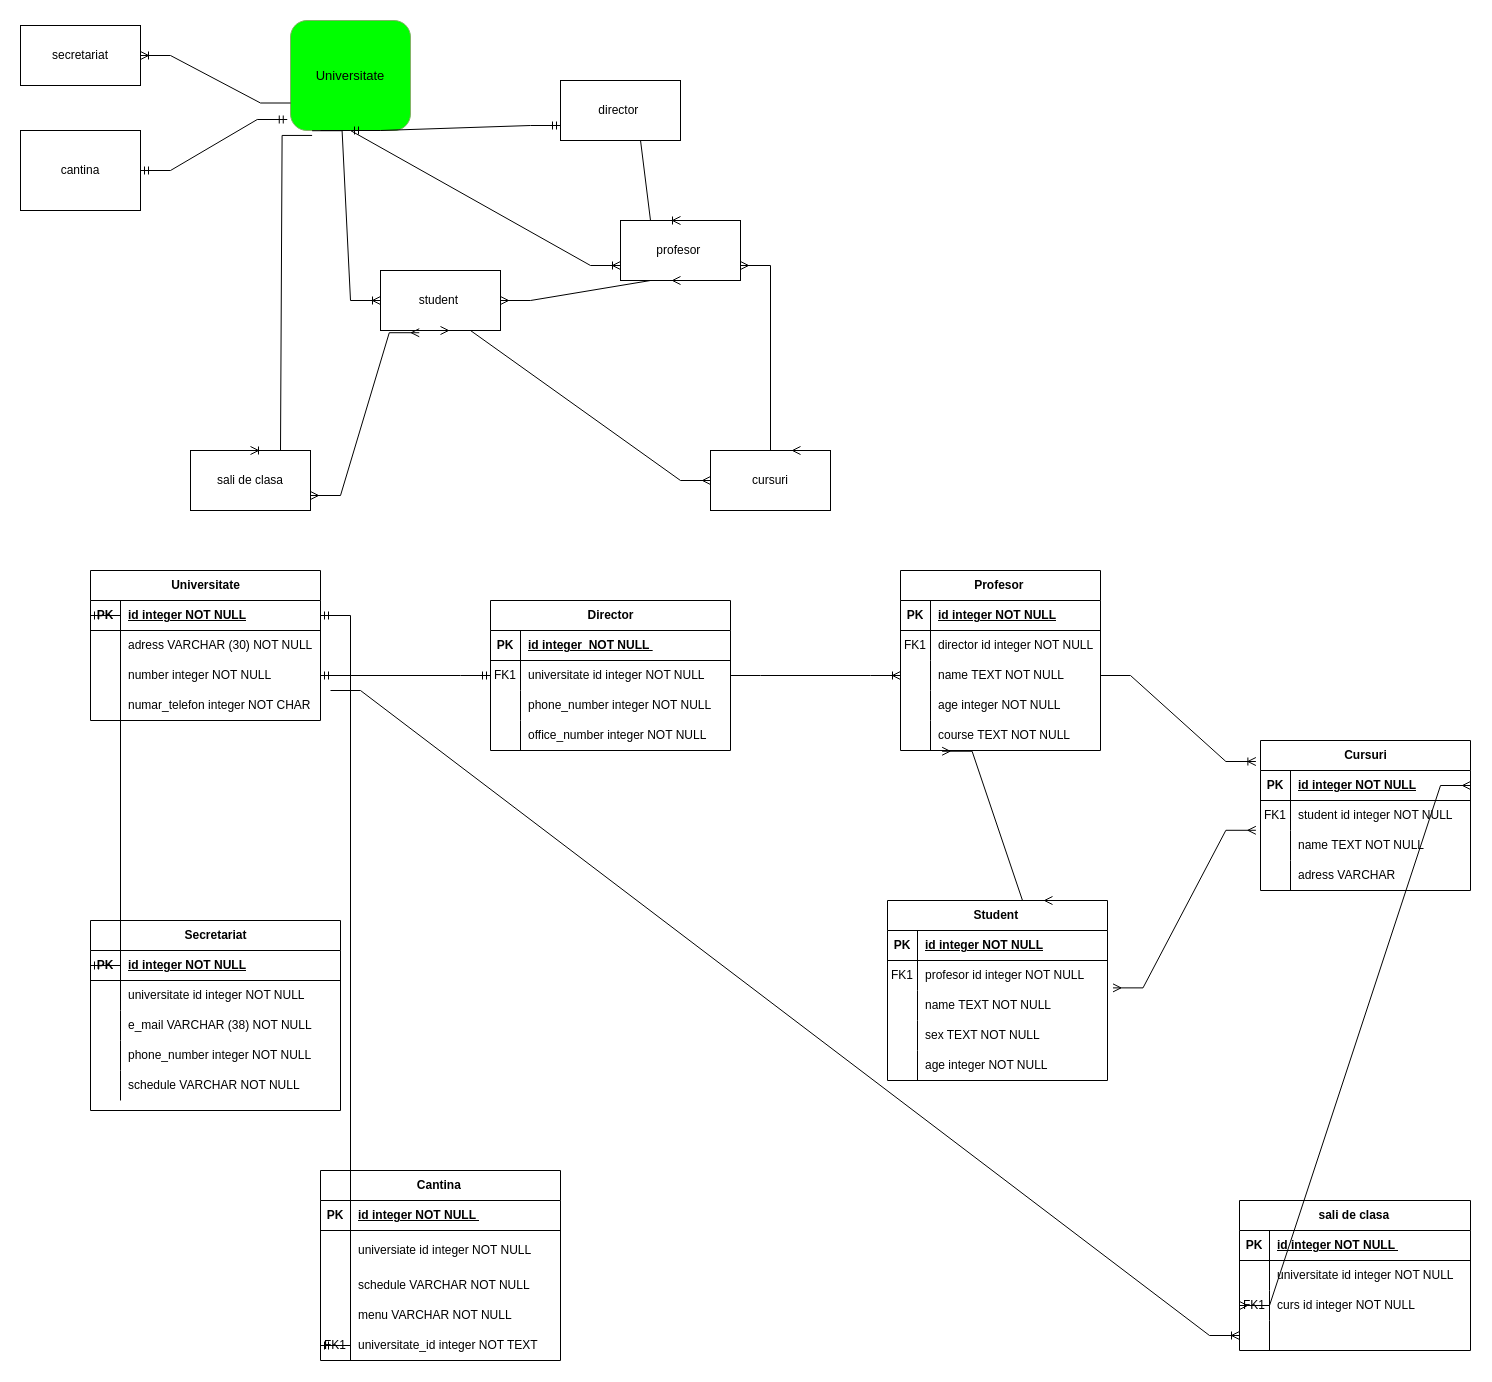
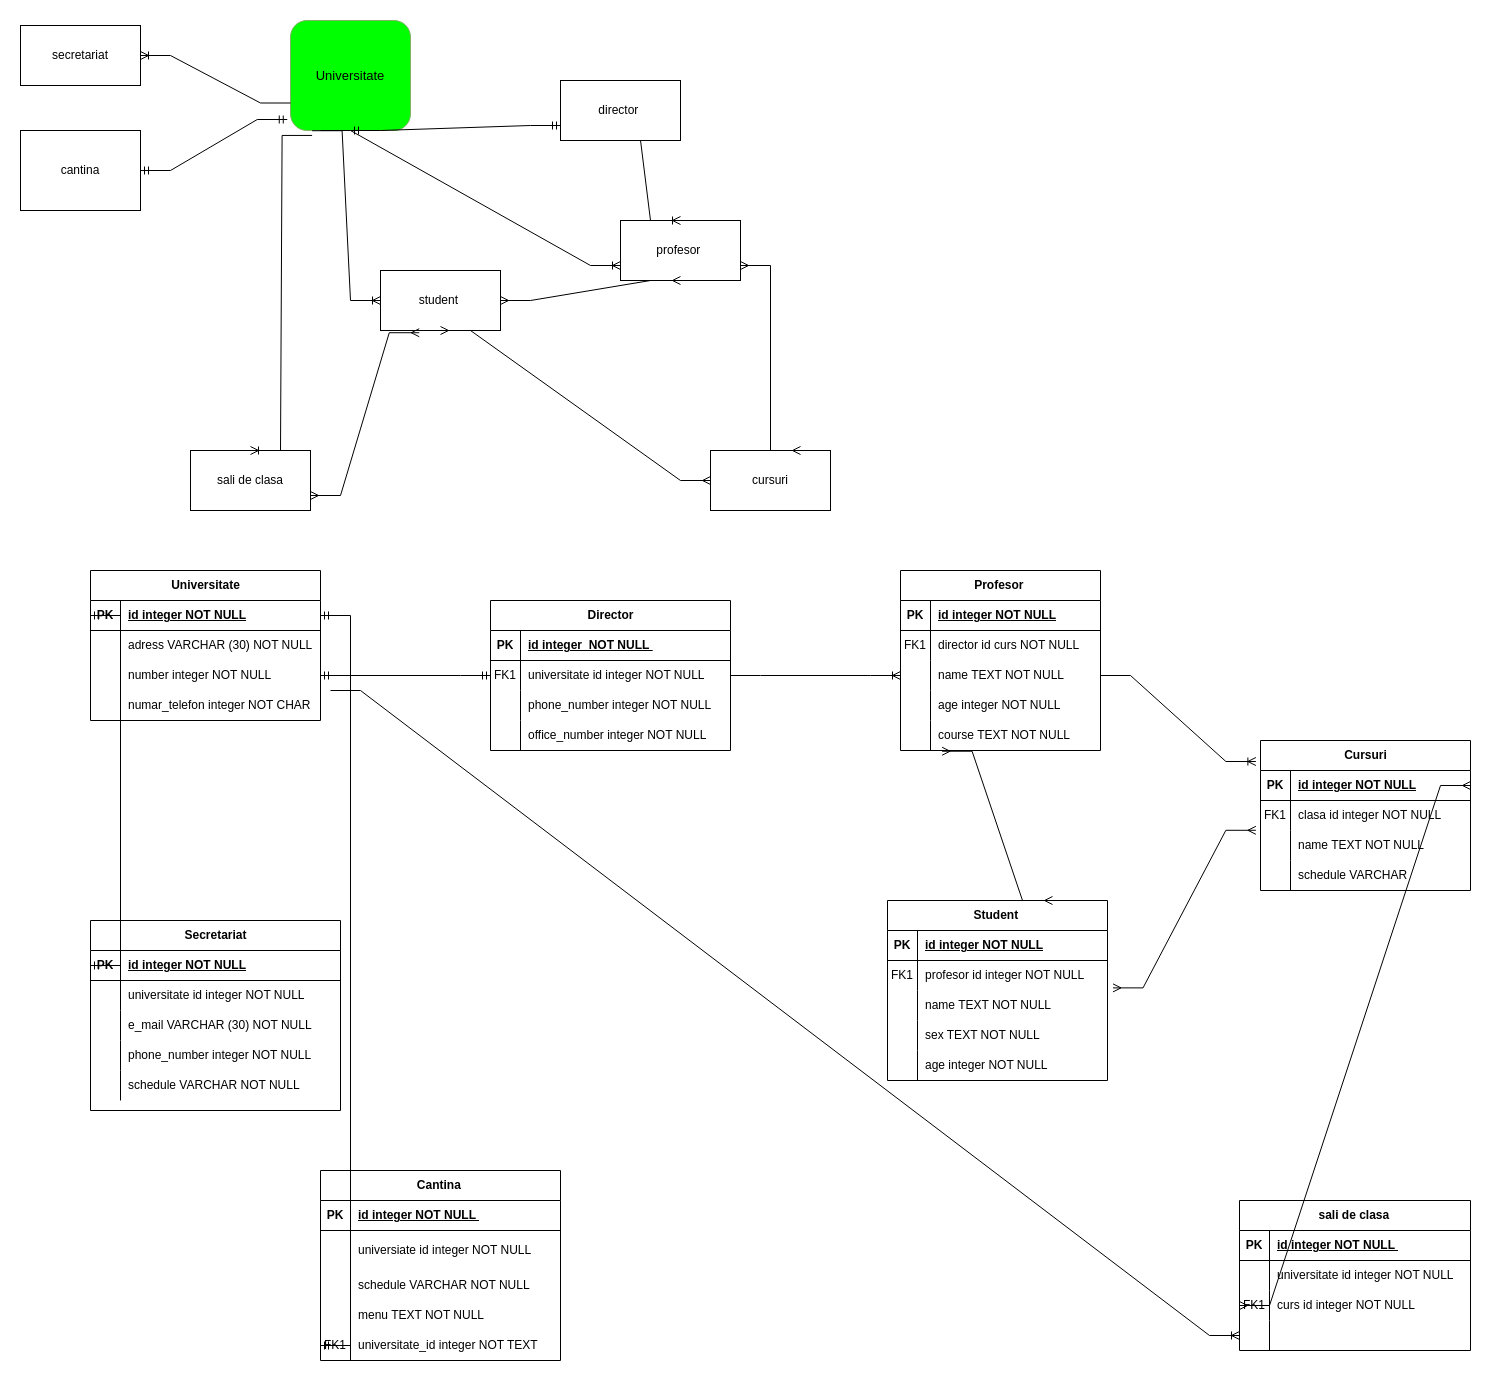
node "director id integer NOT NULL": label "director id integer NOT NULL" -> "director id curs NOT NULL"
node "student id integer NOT NULL": label "student id integer NOT NULL" -> "clasa id integer NOT NULL"
node "adress VARCHAR": label "adress VARCHAR" -> "schedule VARCHAR"
node "e_mail VARCHAR (38) NOT NULL": label "e_mail VARCHAR (38) NOT NULL" -> "e_mail VARCHAR (30) NOT NULL"
node "menu VARCHAR NOT NULL": label "menu VARCHAR NOT NULL" -> "menu TEXT NOT NULL"
